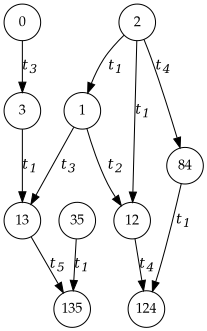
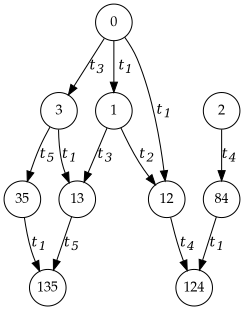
edge "2" -> "1": now "0" -> "1"
edge "2" -> "12": now "0" -> "12"
edge "3" -> "35": added, label "t 5"
